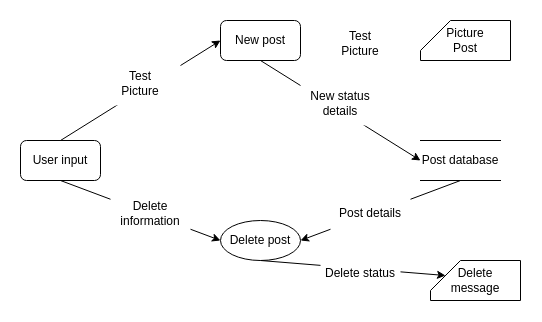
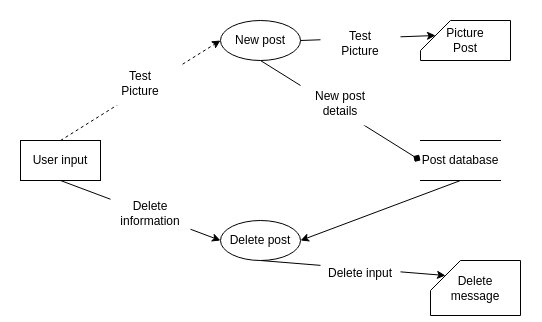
edge "New post" -> "Picture Post": added
node "New post": shape rounded rectangle -> ellipse
node "New status details": label "New status details" -> "New post details"
edge "User input" -> "New post": style solid -> dashed
edge "New post" -> "Post database": arrowhead classic -> diamond
node "User input": shape rounded rectangle -> rectangle
node "Post details": removed
node "Delete status": label "Delete status" -> "Delete input"
node "Delete message": size 90x40 -> 90x55
